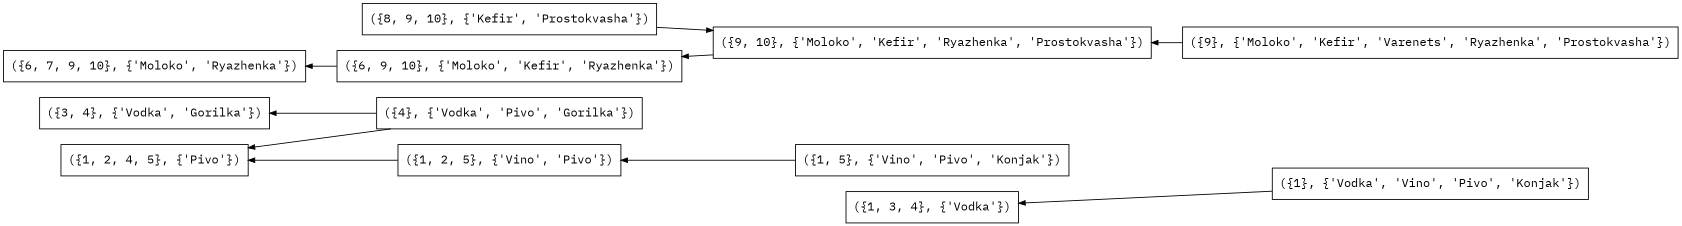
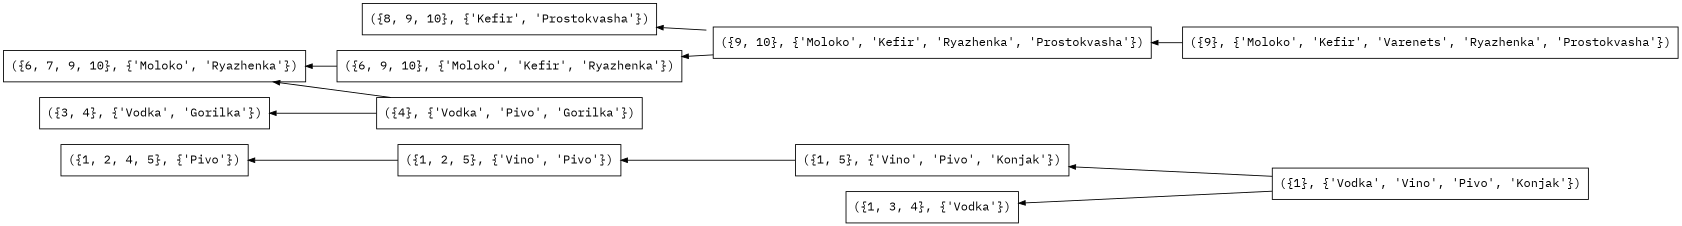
edge "({8, 9, 10}, {'Kefir', 'Prostokvasha'})" -> "({9, 10}, {'Moloko', 'Kefir', 'Ryazhenka', 'Prostokvasha'})": reversed
edge "({4}, {'Vodka', 'Pivo', 'Gorilka'})" -> "({1, 2, 4, 5}, {'Pivo'})": now "({4}, {'Vodka', 'Pivo', 'Gorilka'})" -> "({6, 7, 9, 10}, {'Moloko', 'Ryazhenka'})"
edge "({1}, {'Vodka', 'Vino', 'Pivo', 'Konjak'})" -> "({1, 5}, {'Vino', 'Pivo', 'Konjak'})": added
